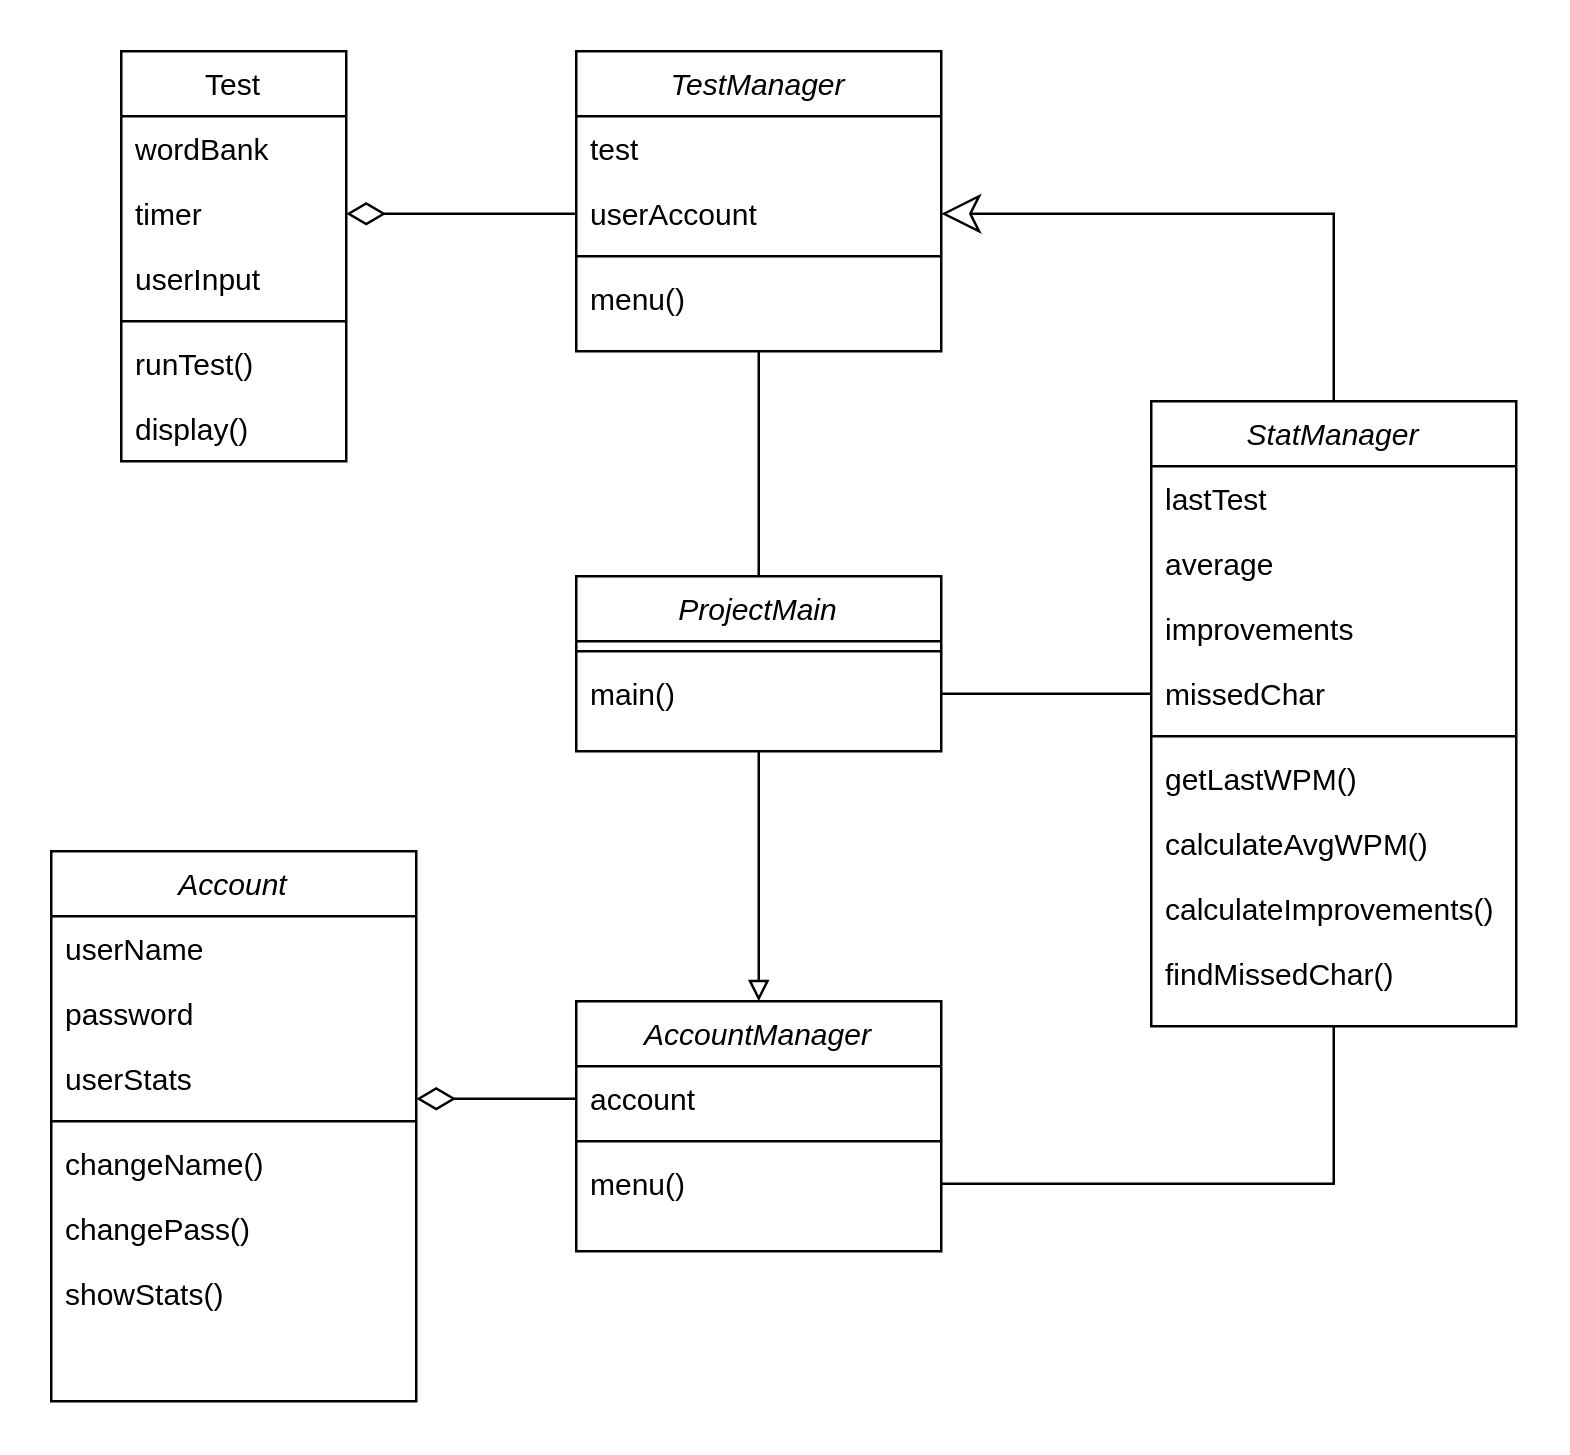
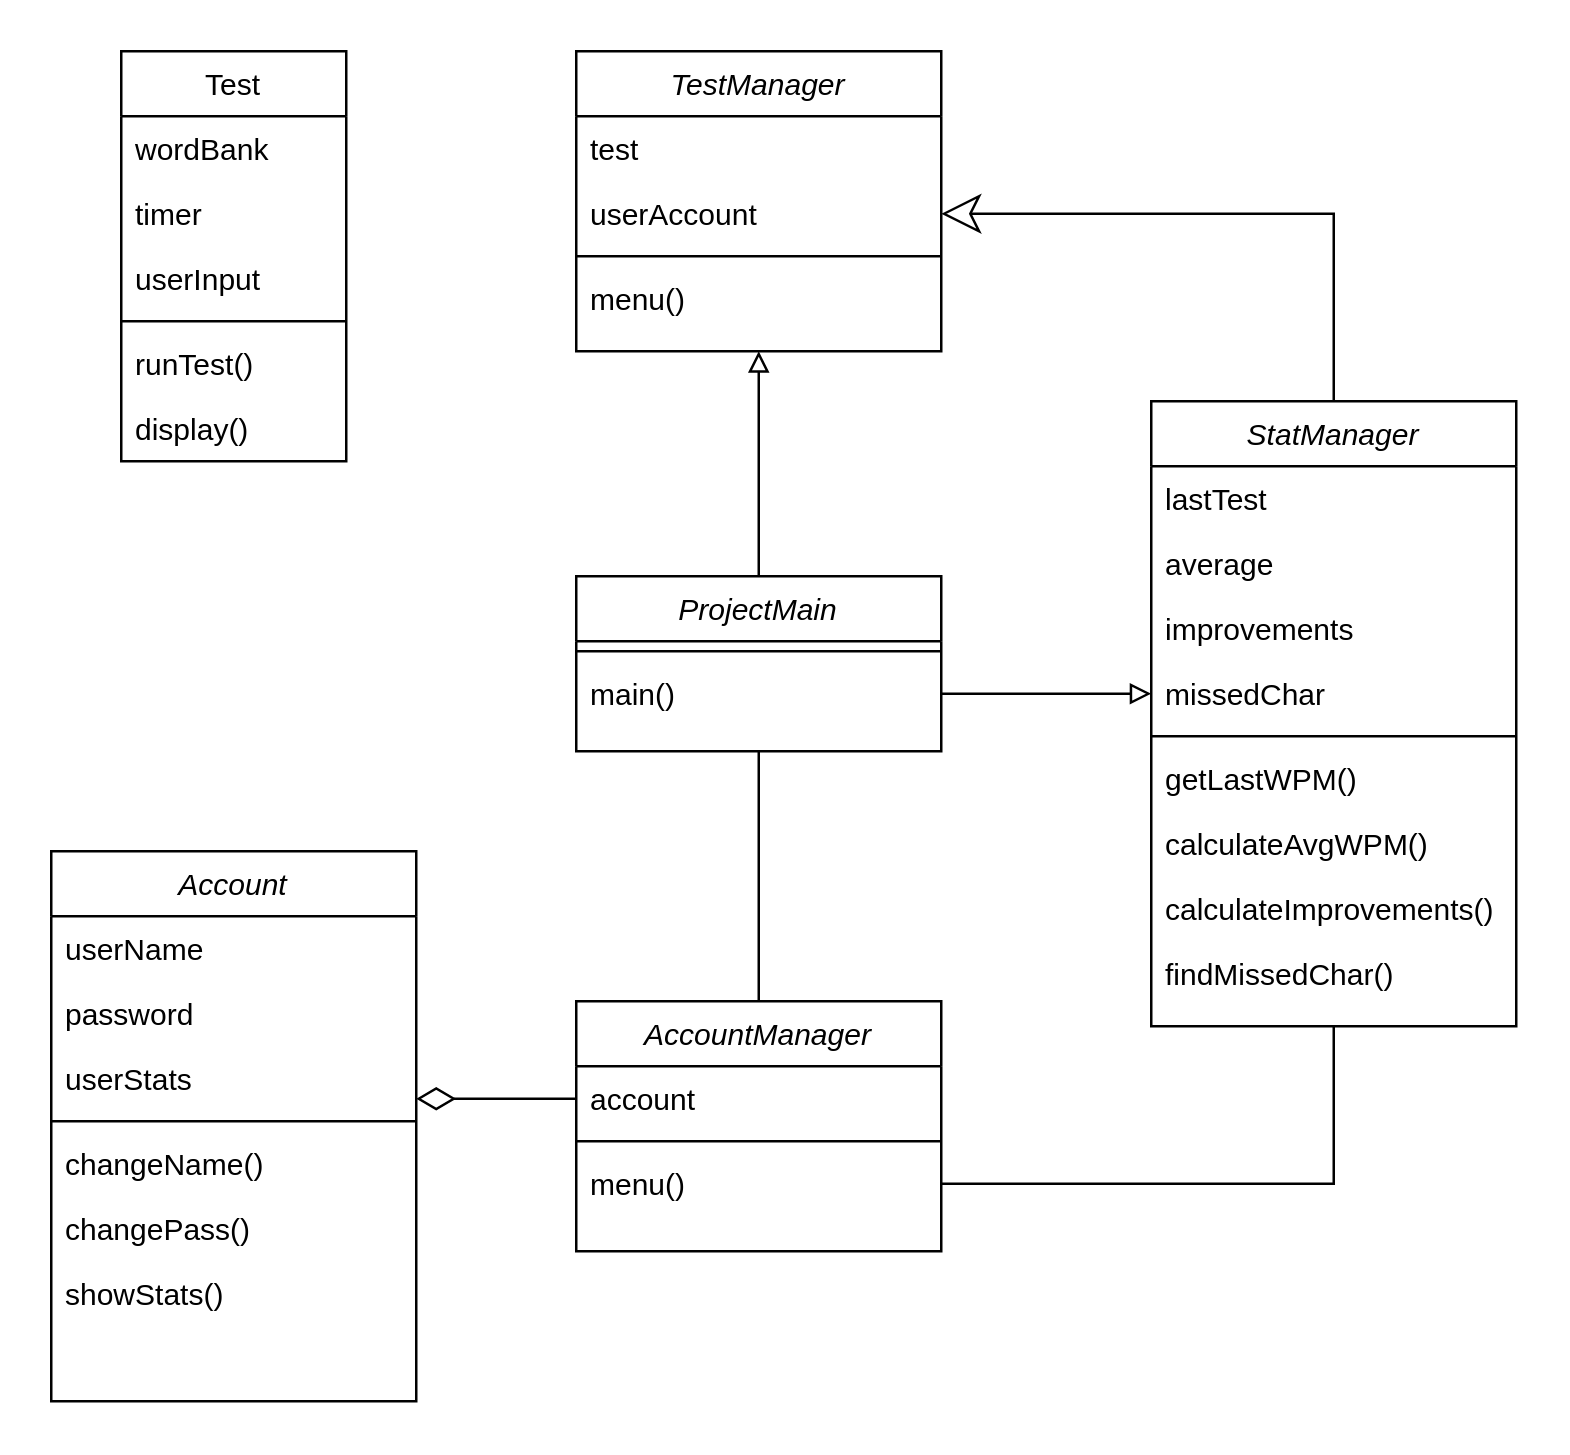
edge "userAccount" -> "timer": removed
edge "TestManager" -- "ProjectMain": arrowhead none -> block
edge "main()" -- "missedChar": arrowhead none -> block
edge "ProjectMain" -> "AccountManager": arrowhead block -> none
